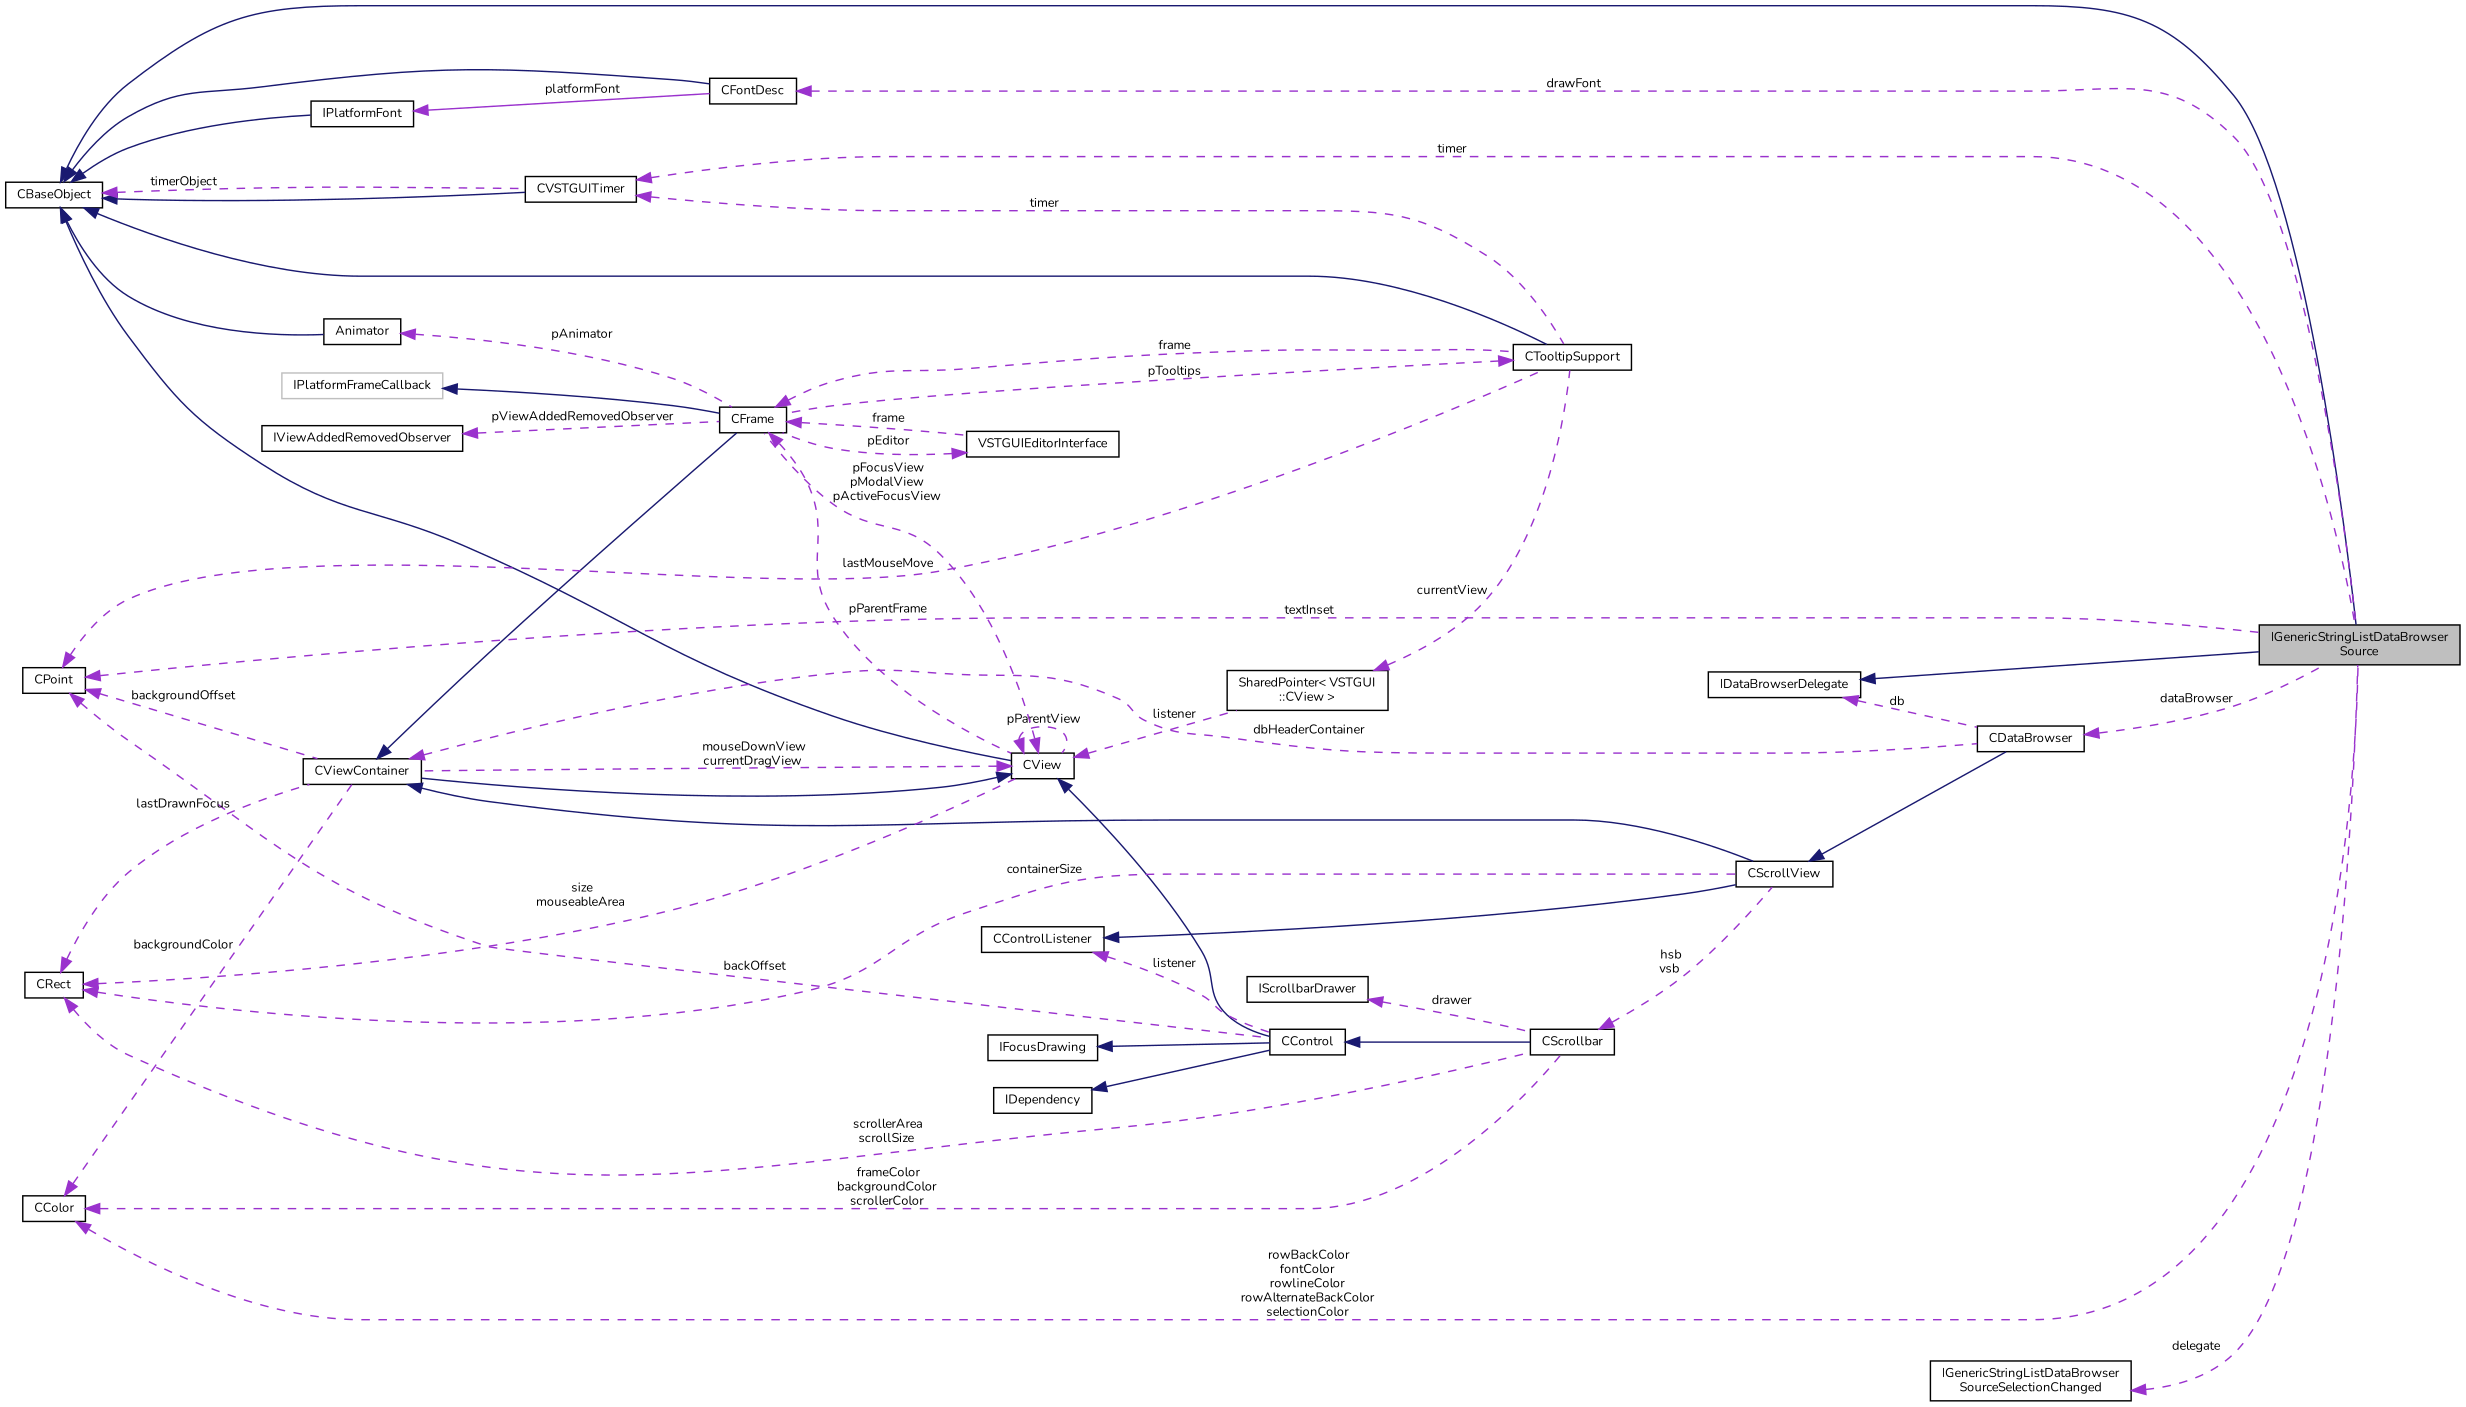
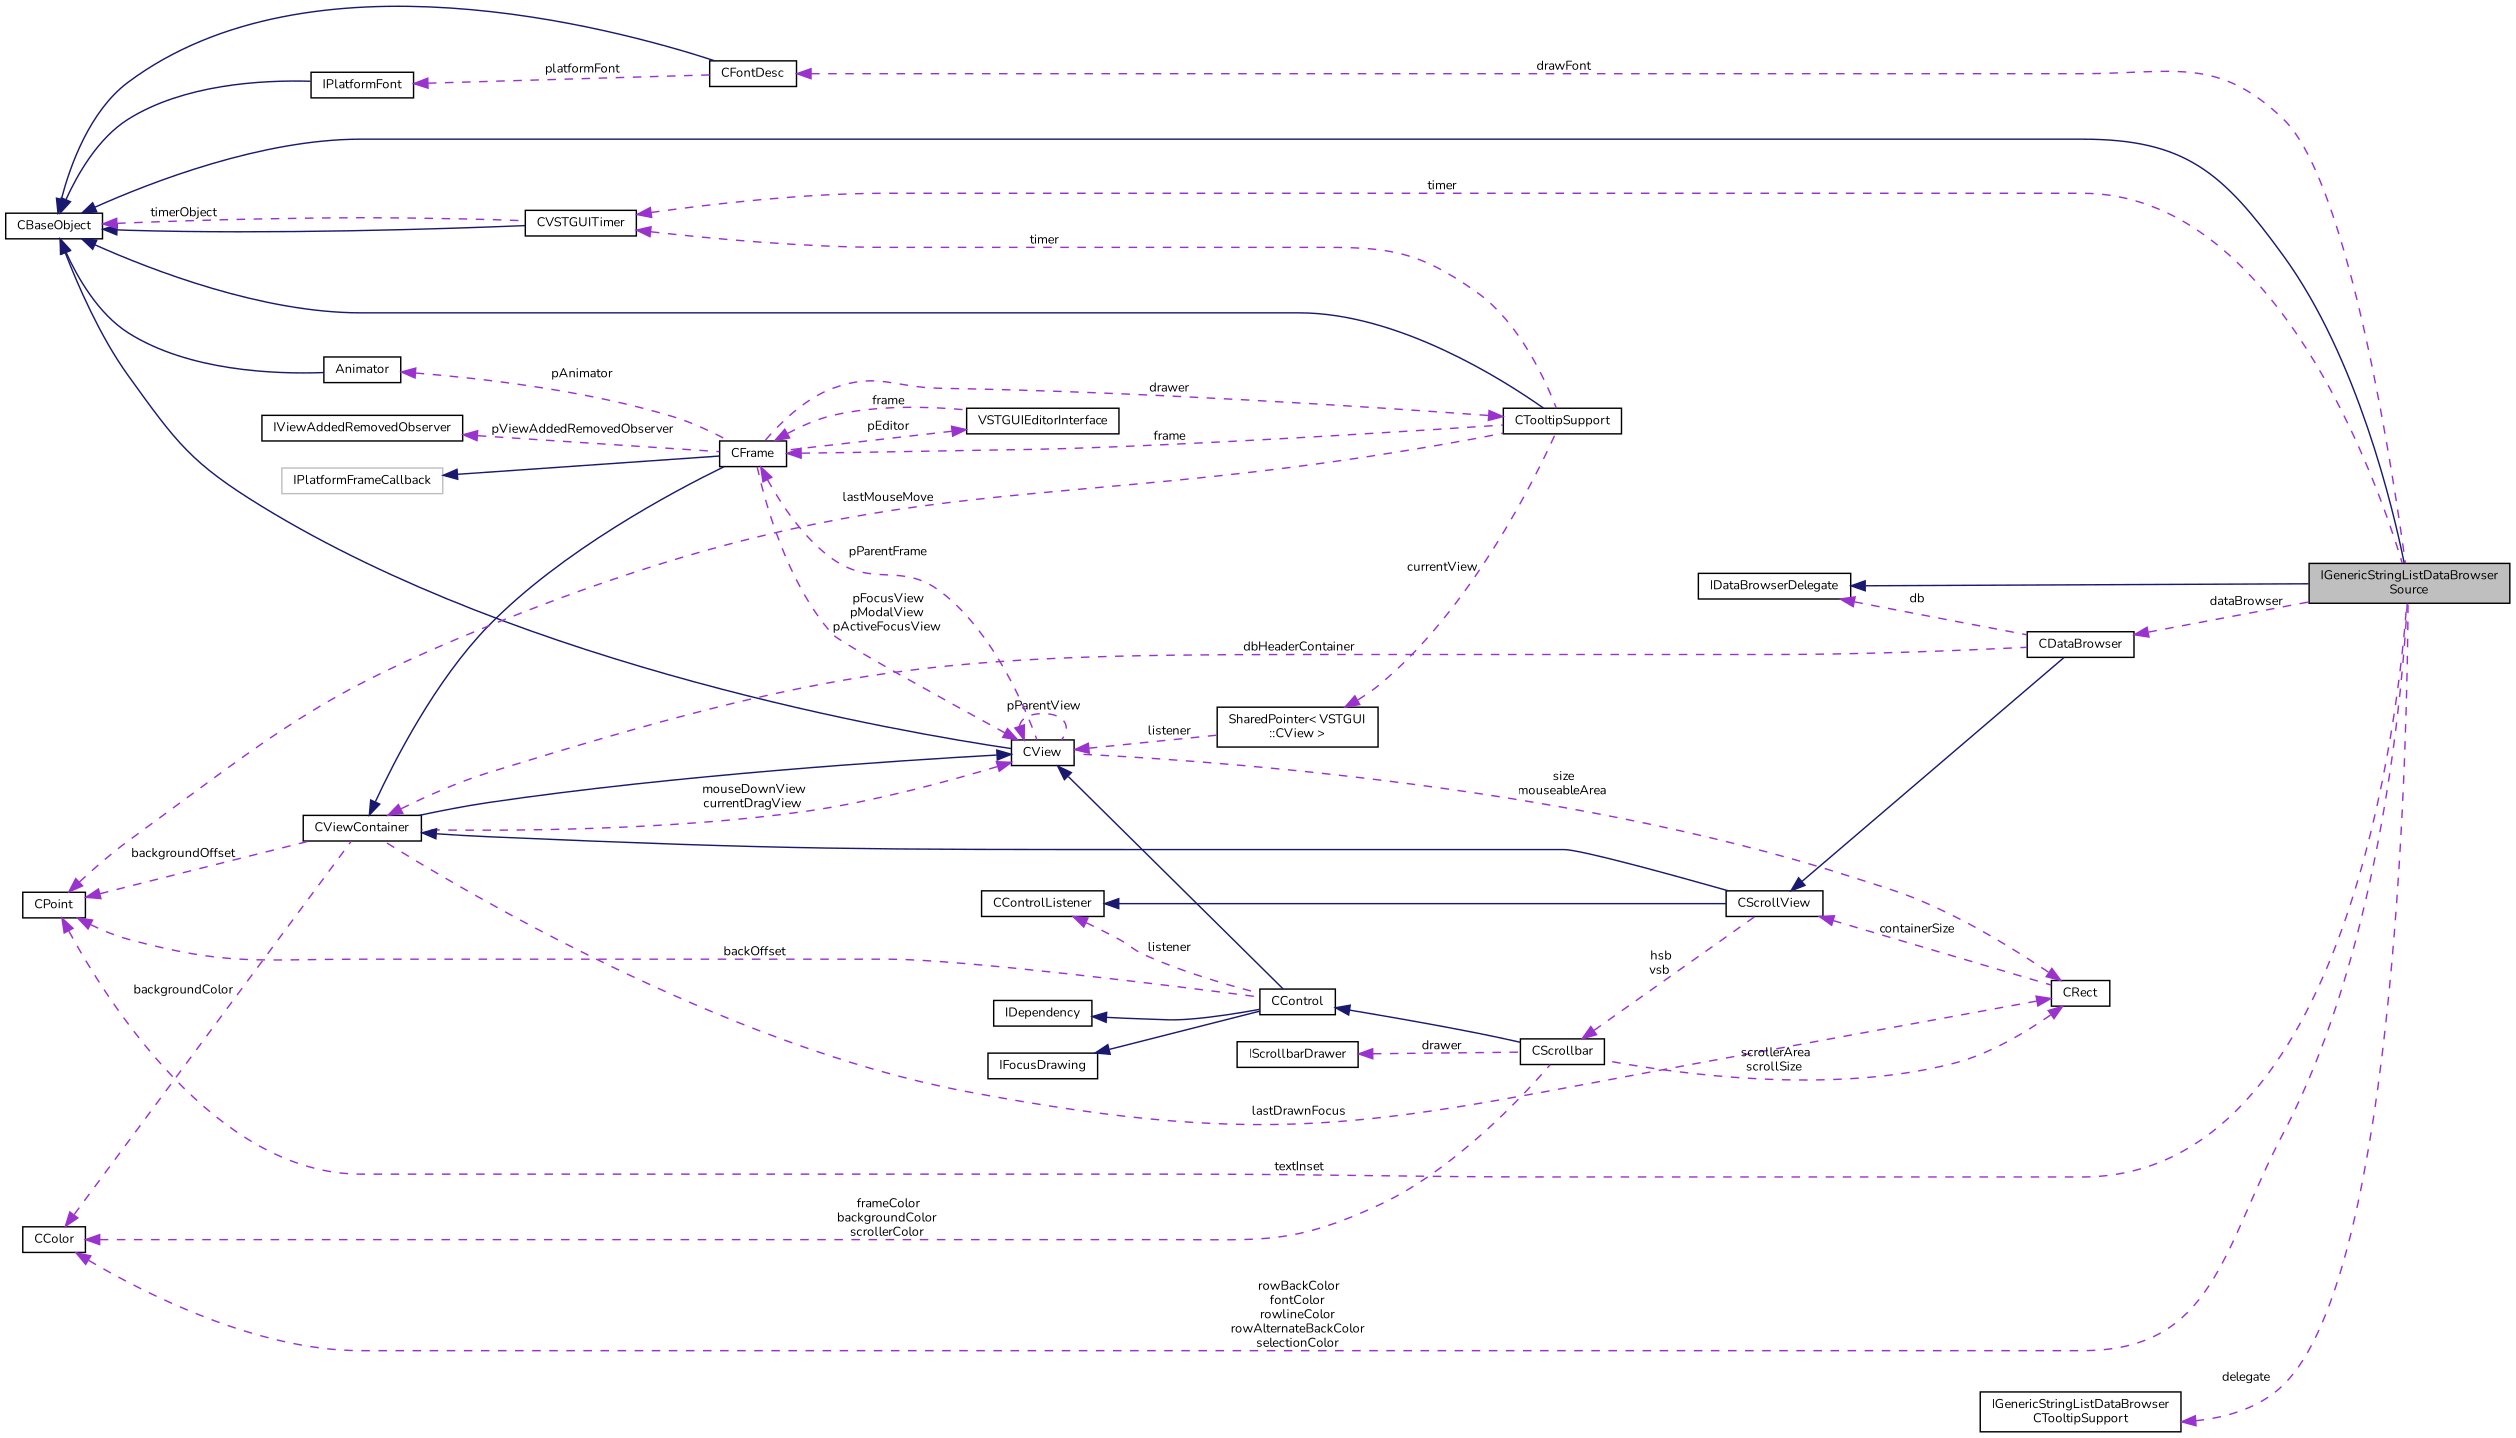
edge "CFontDesc" -> "IPlatformFont": style solid -> dashed
edge "CFrame" -> "CTooltipSupport": label " pTooltips" -> " drawer"
edge "CScrollView" -> "CRect": reversed
node "IGenericStringListDataBrowser SourceSelectionChanged": label "IGenericStringListDataBrowser SourceSelectionChanged" -> "IGenericStringListDataBrowser CTooltipSupport"
